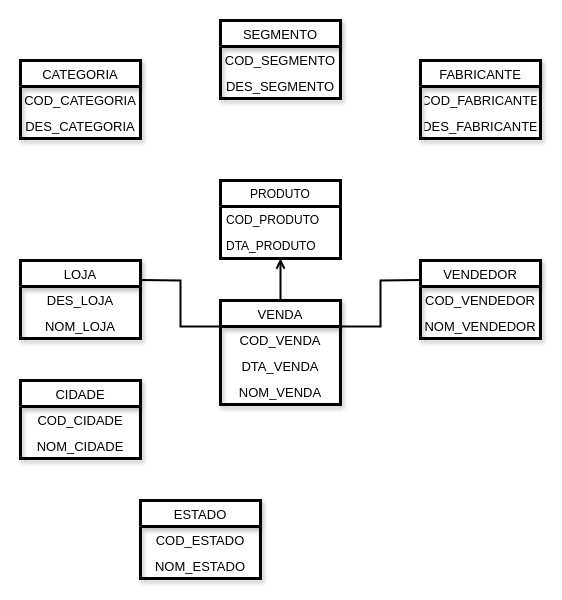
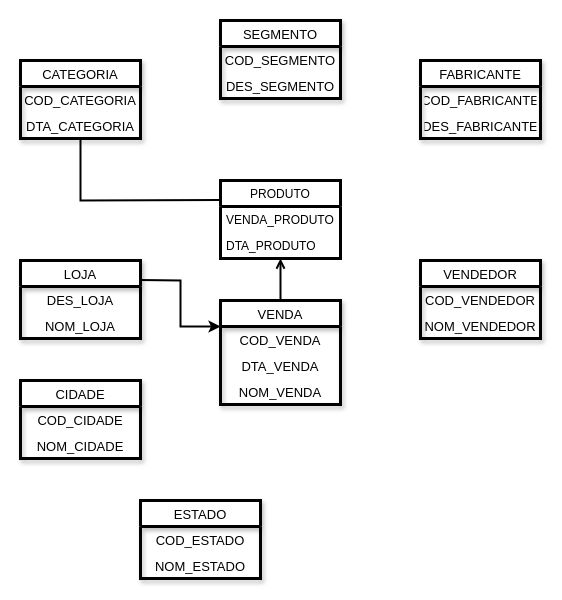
node "DES_CATEGORIA": label "DES_CATEGORIA" -> "DTA_CATEGORIA"
edge "CATEGORIA" -- "PRODUTO": added
node "COD_PRODUTO": label "COD_PRODUTO" -> "VENDA_PRODUTO"
edge "VENDEDOR" -- "VENDA": removed
edge "LOJA" -- "VENDA": arrowhead none -> classic
